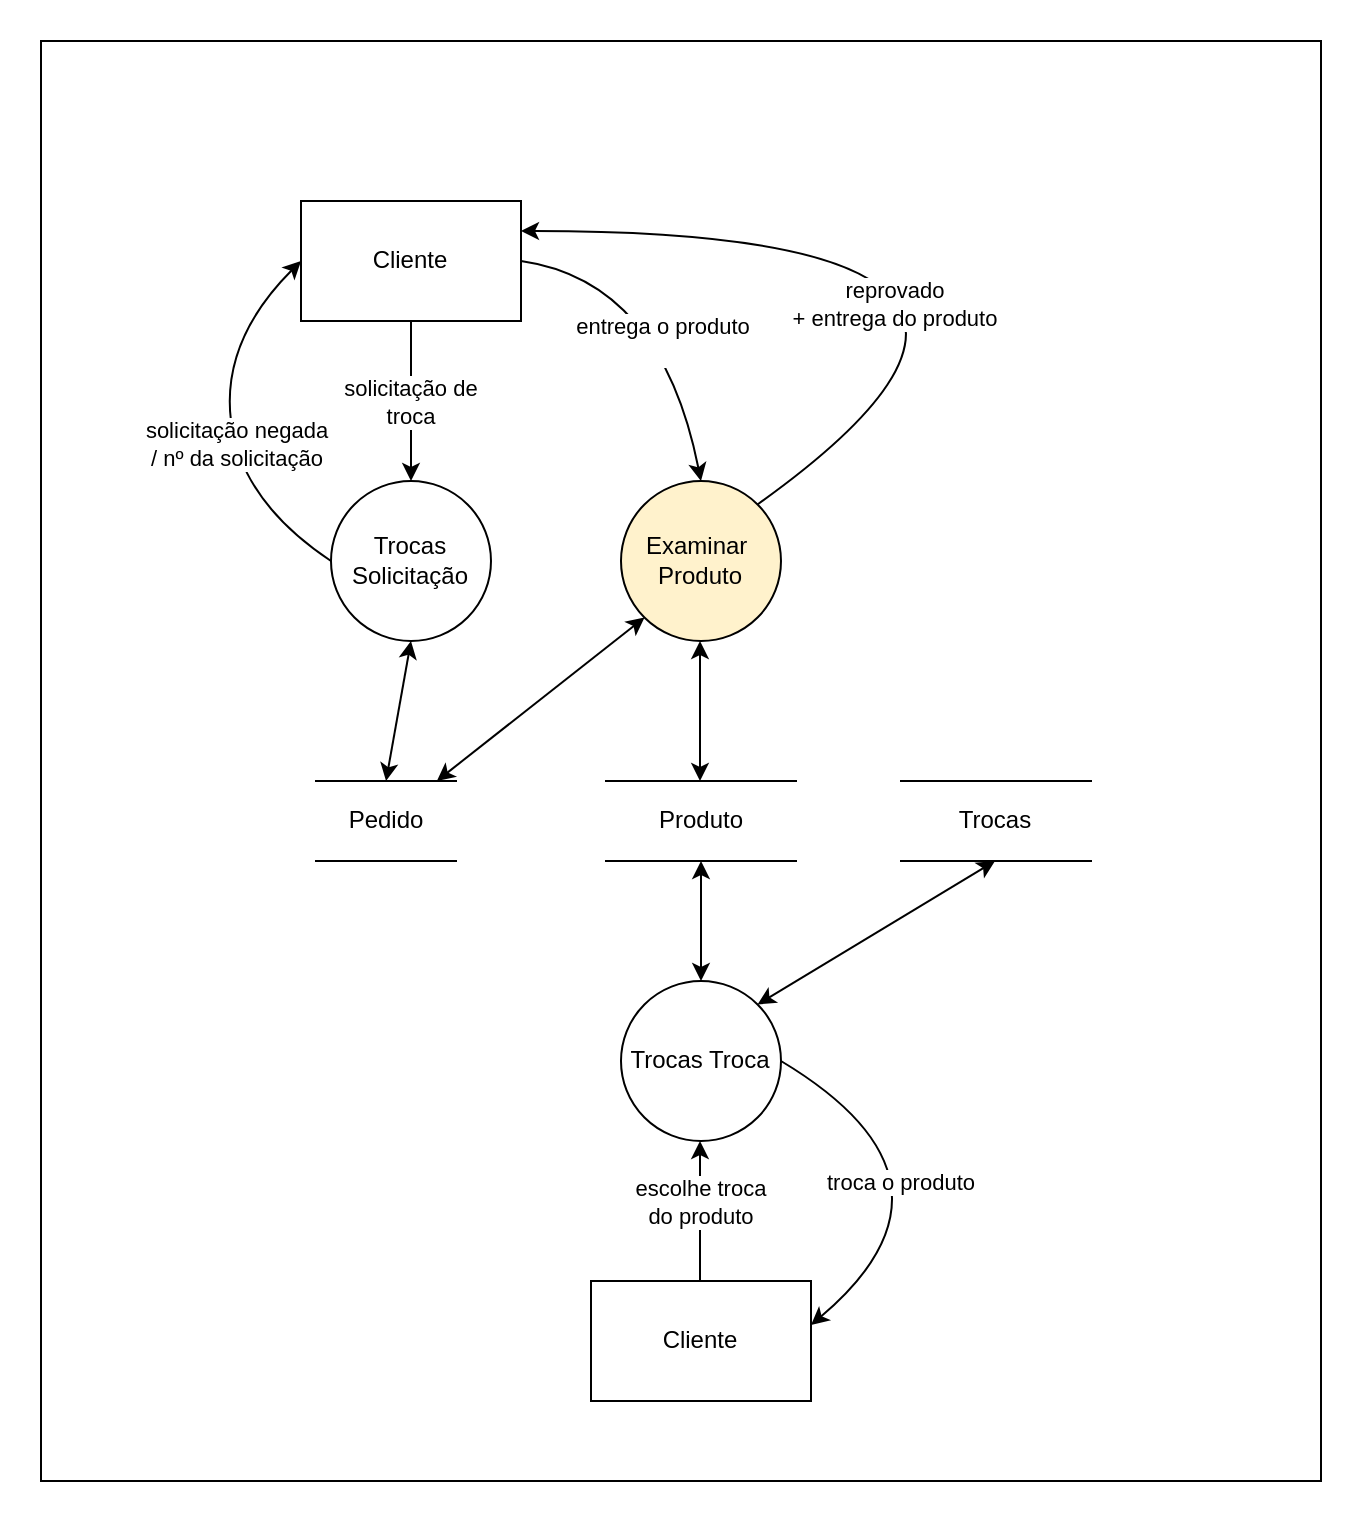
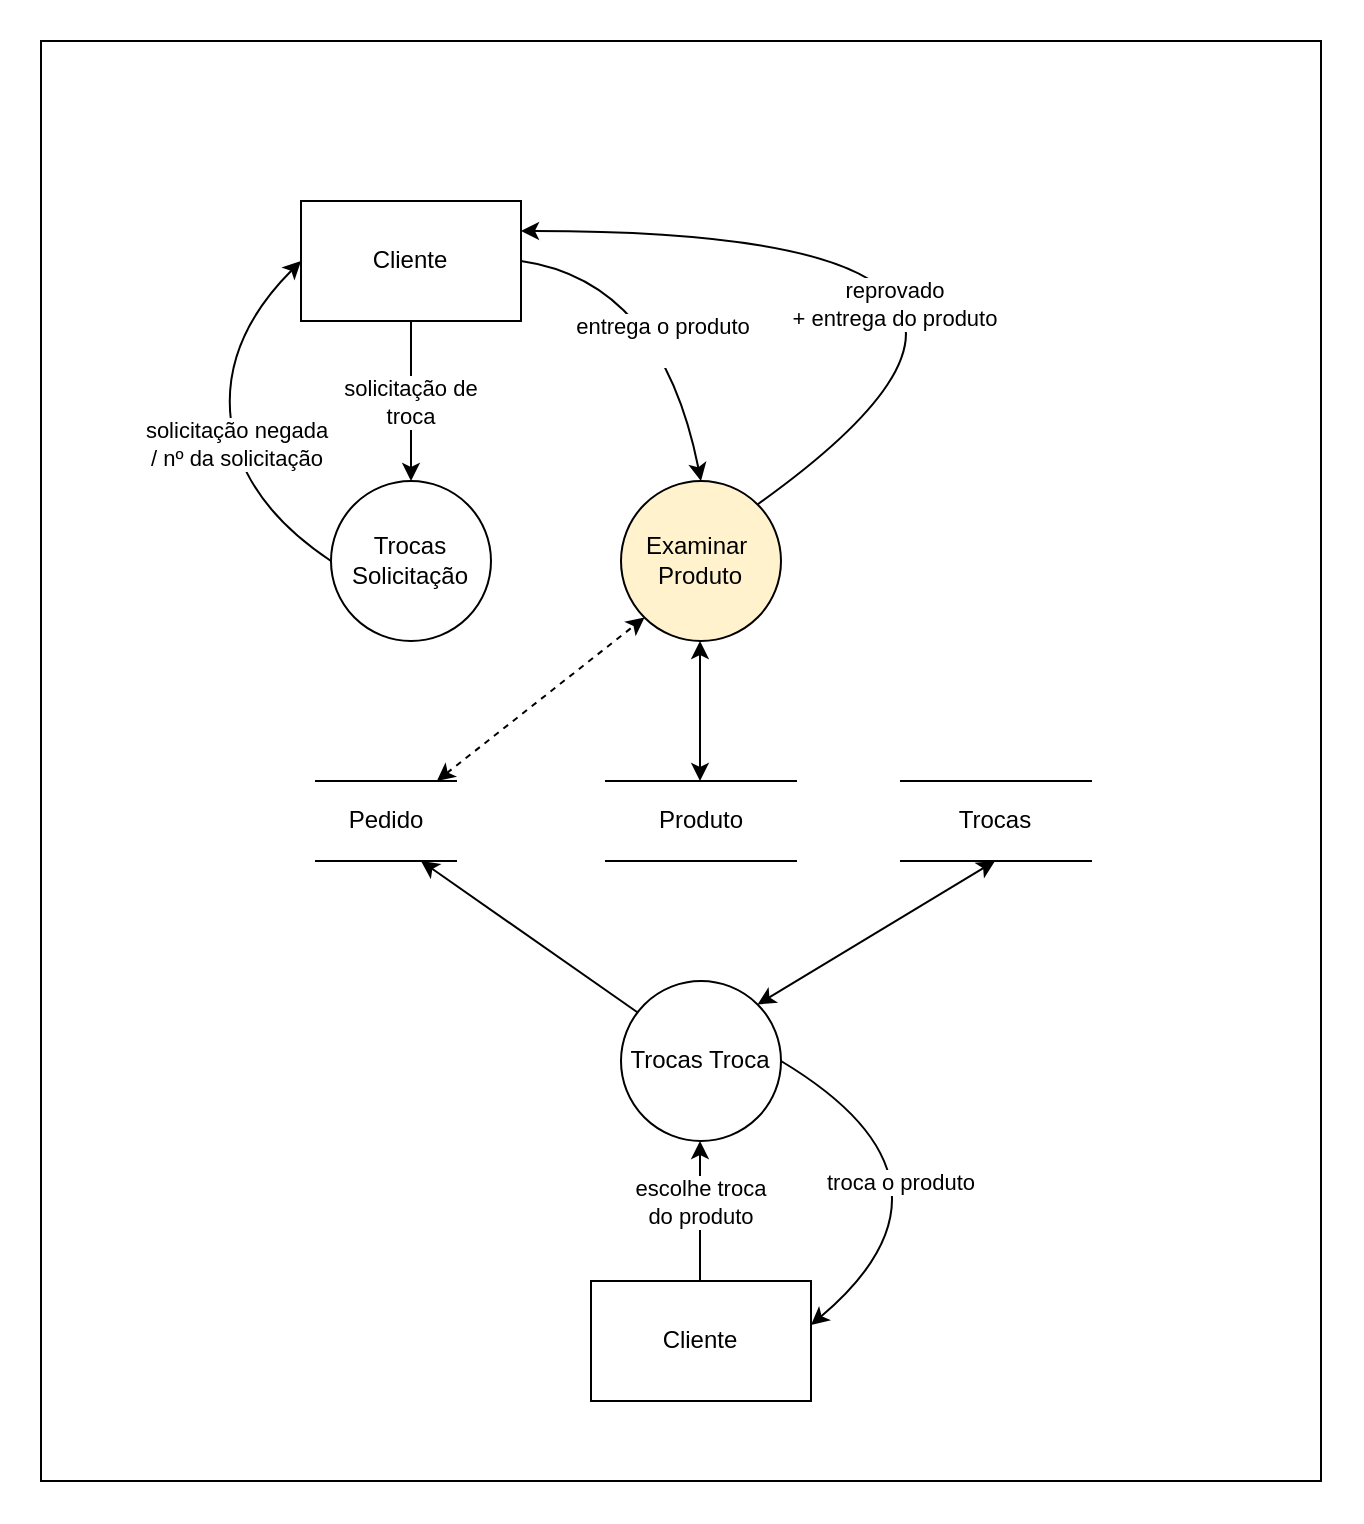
edge "Examinar Produto" -- "Pedido": style solid -> dashed
edge "Trocas Solicitação" -- "Pedido": removed
edge "Produto" -- "Trocas Troca": removed
edge "Trocas Troca" -> "Pedido": added
